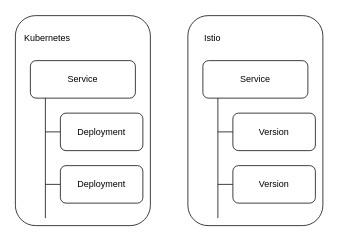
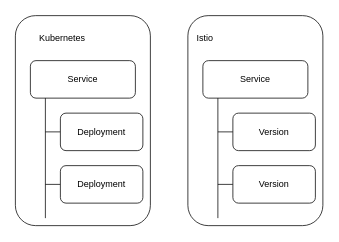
node "Kubernetes": moved (72, 38) -> (87, 38)
node "Istio": moved (252, 38) -> (244, 38)
